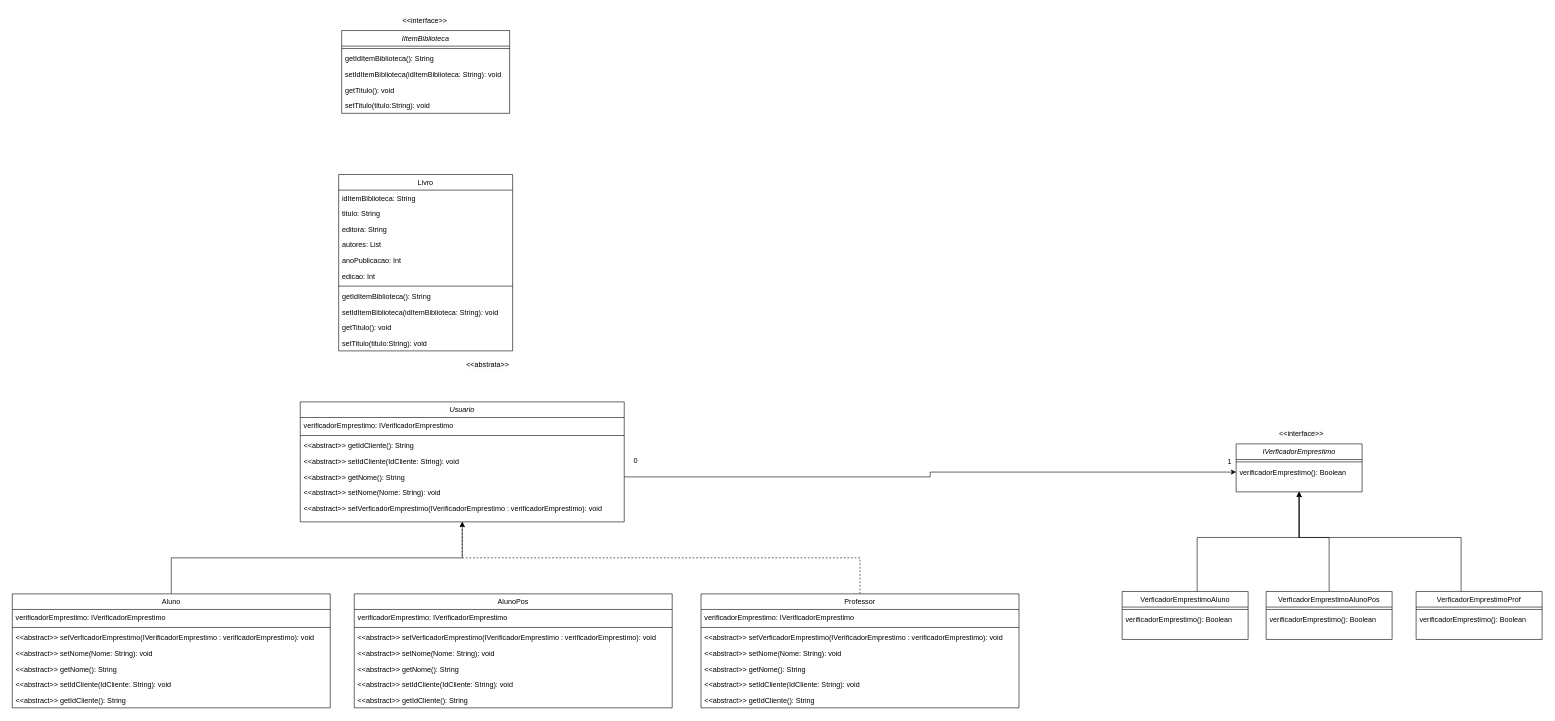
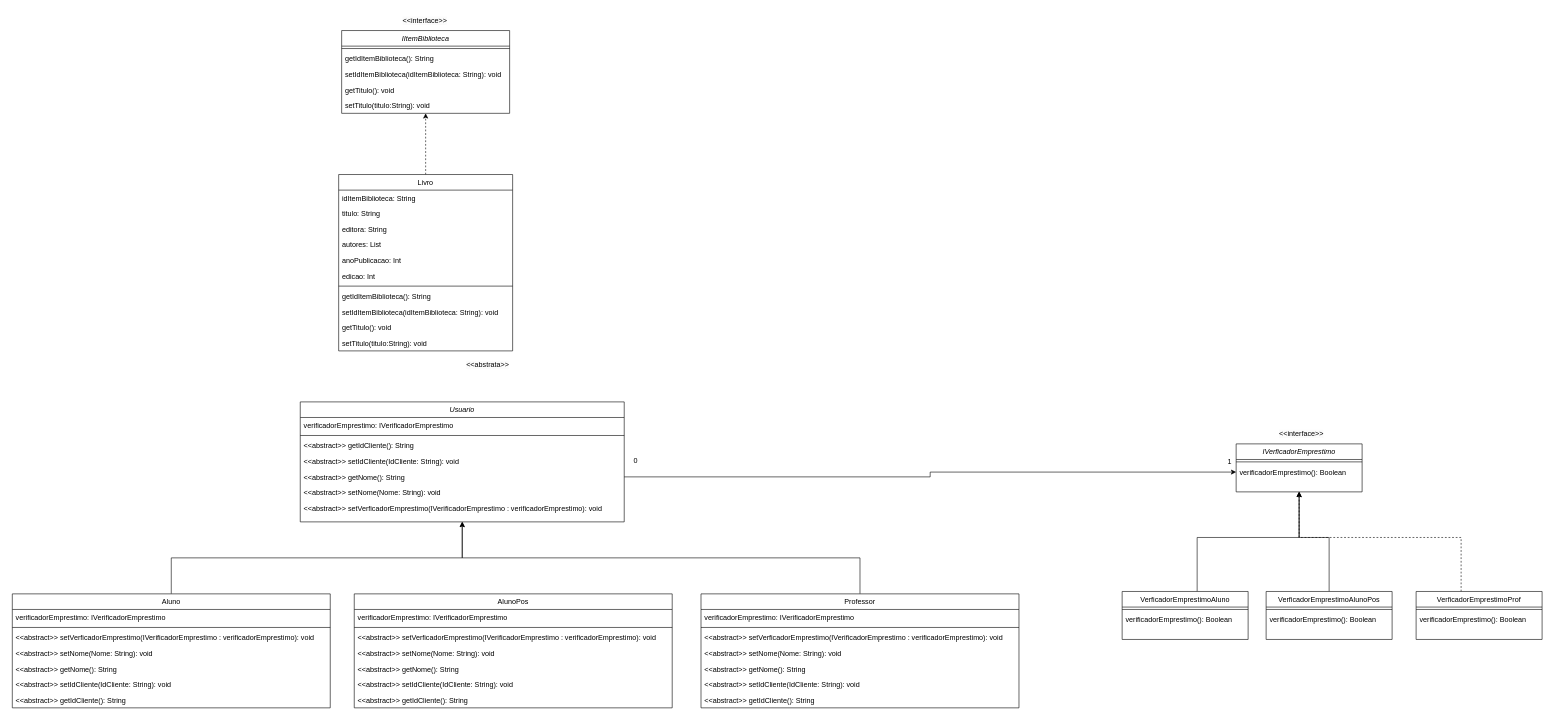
edge "Livro" -> "IItemBiblioteca": added
edge "VerficadorEmprestimoProf" -> "IVerficadorEmprestimo": style solid -> dashed
edge "Professor" -> "Usuario": style dashed -> solid
